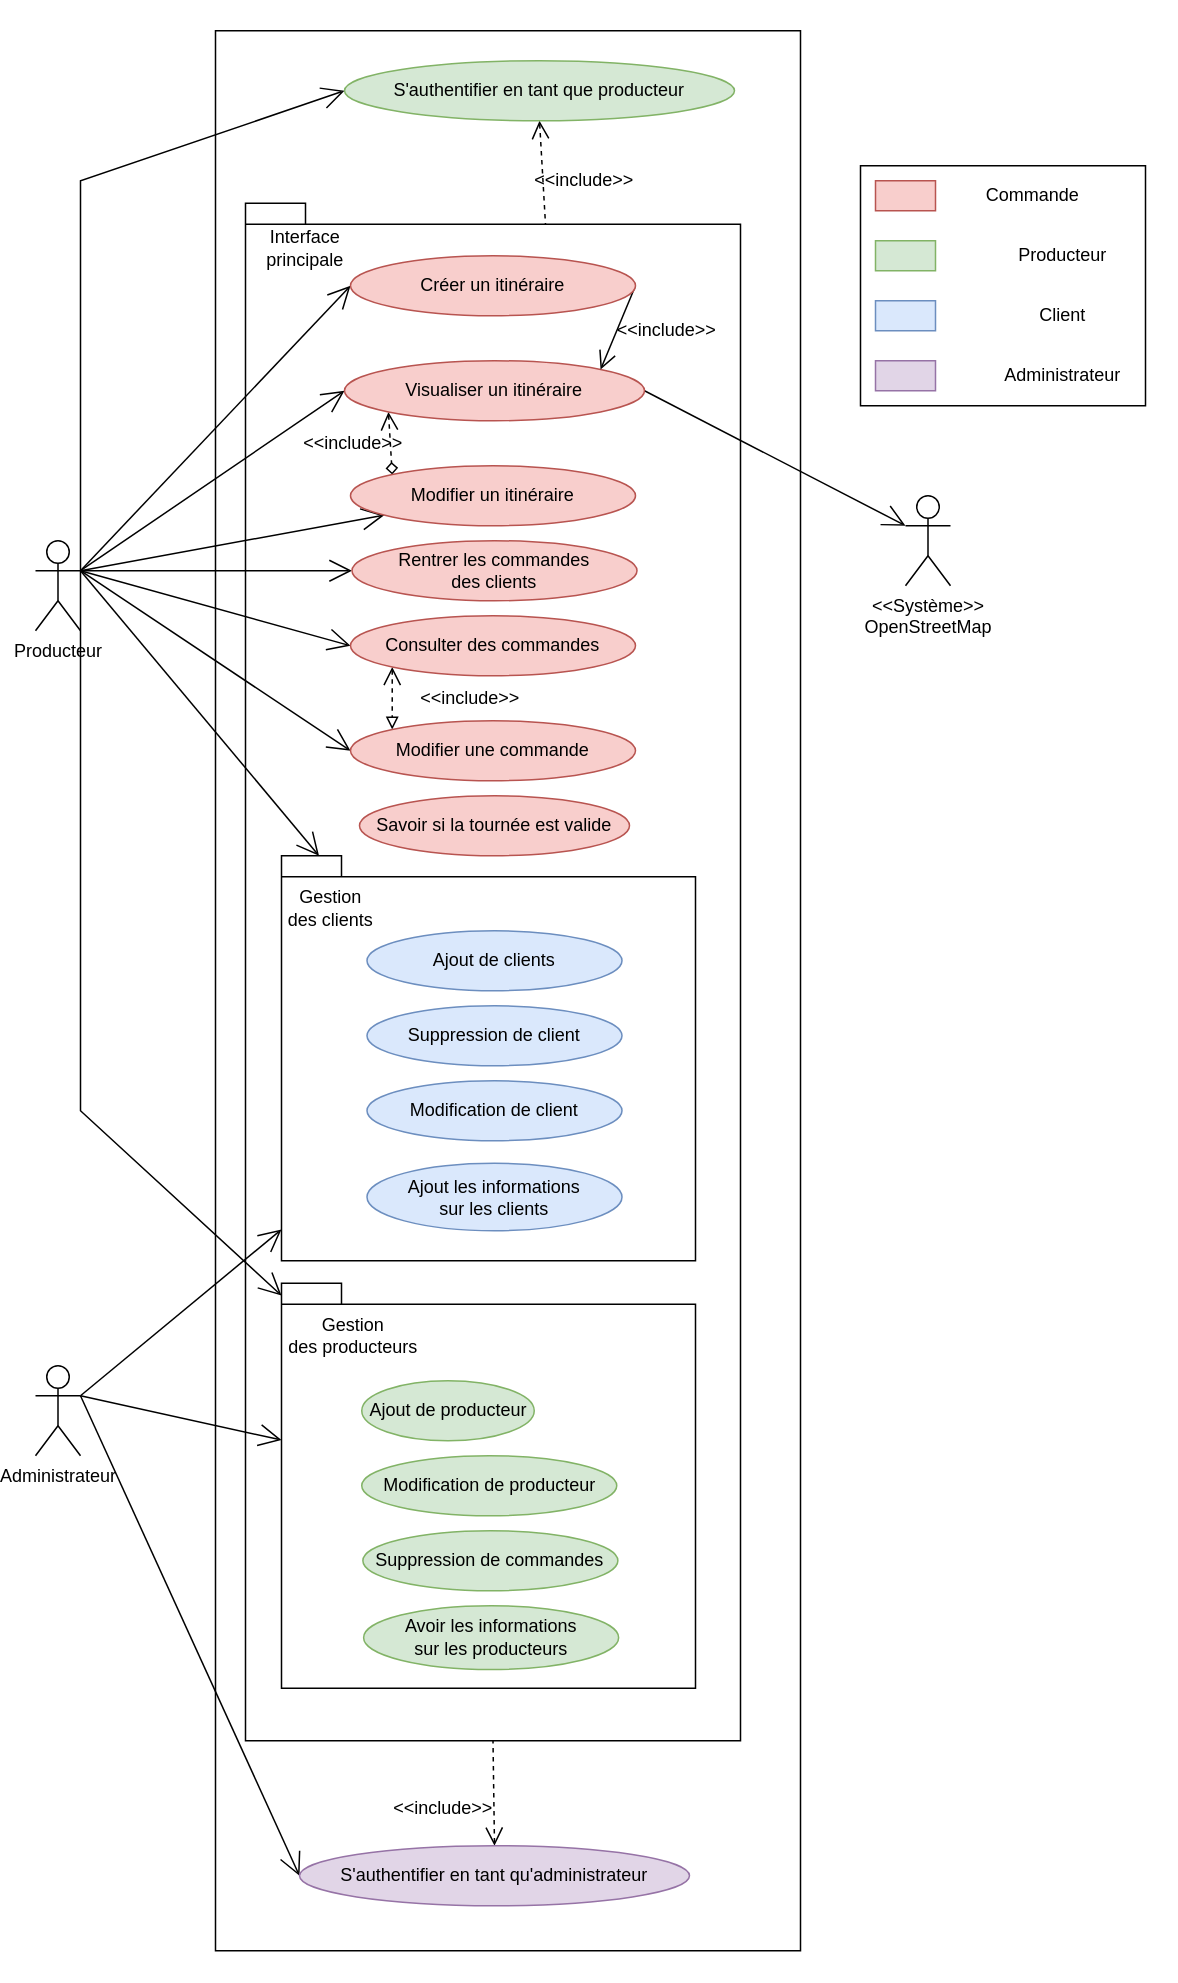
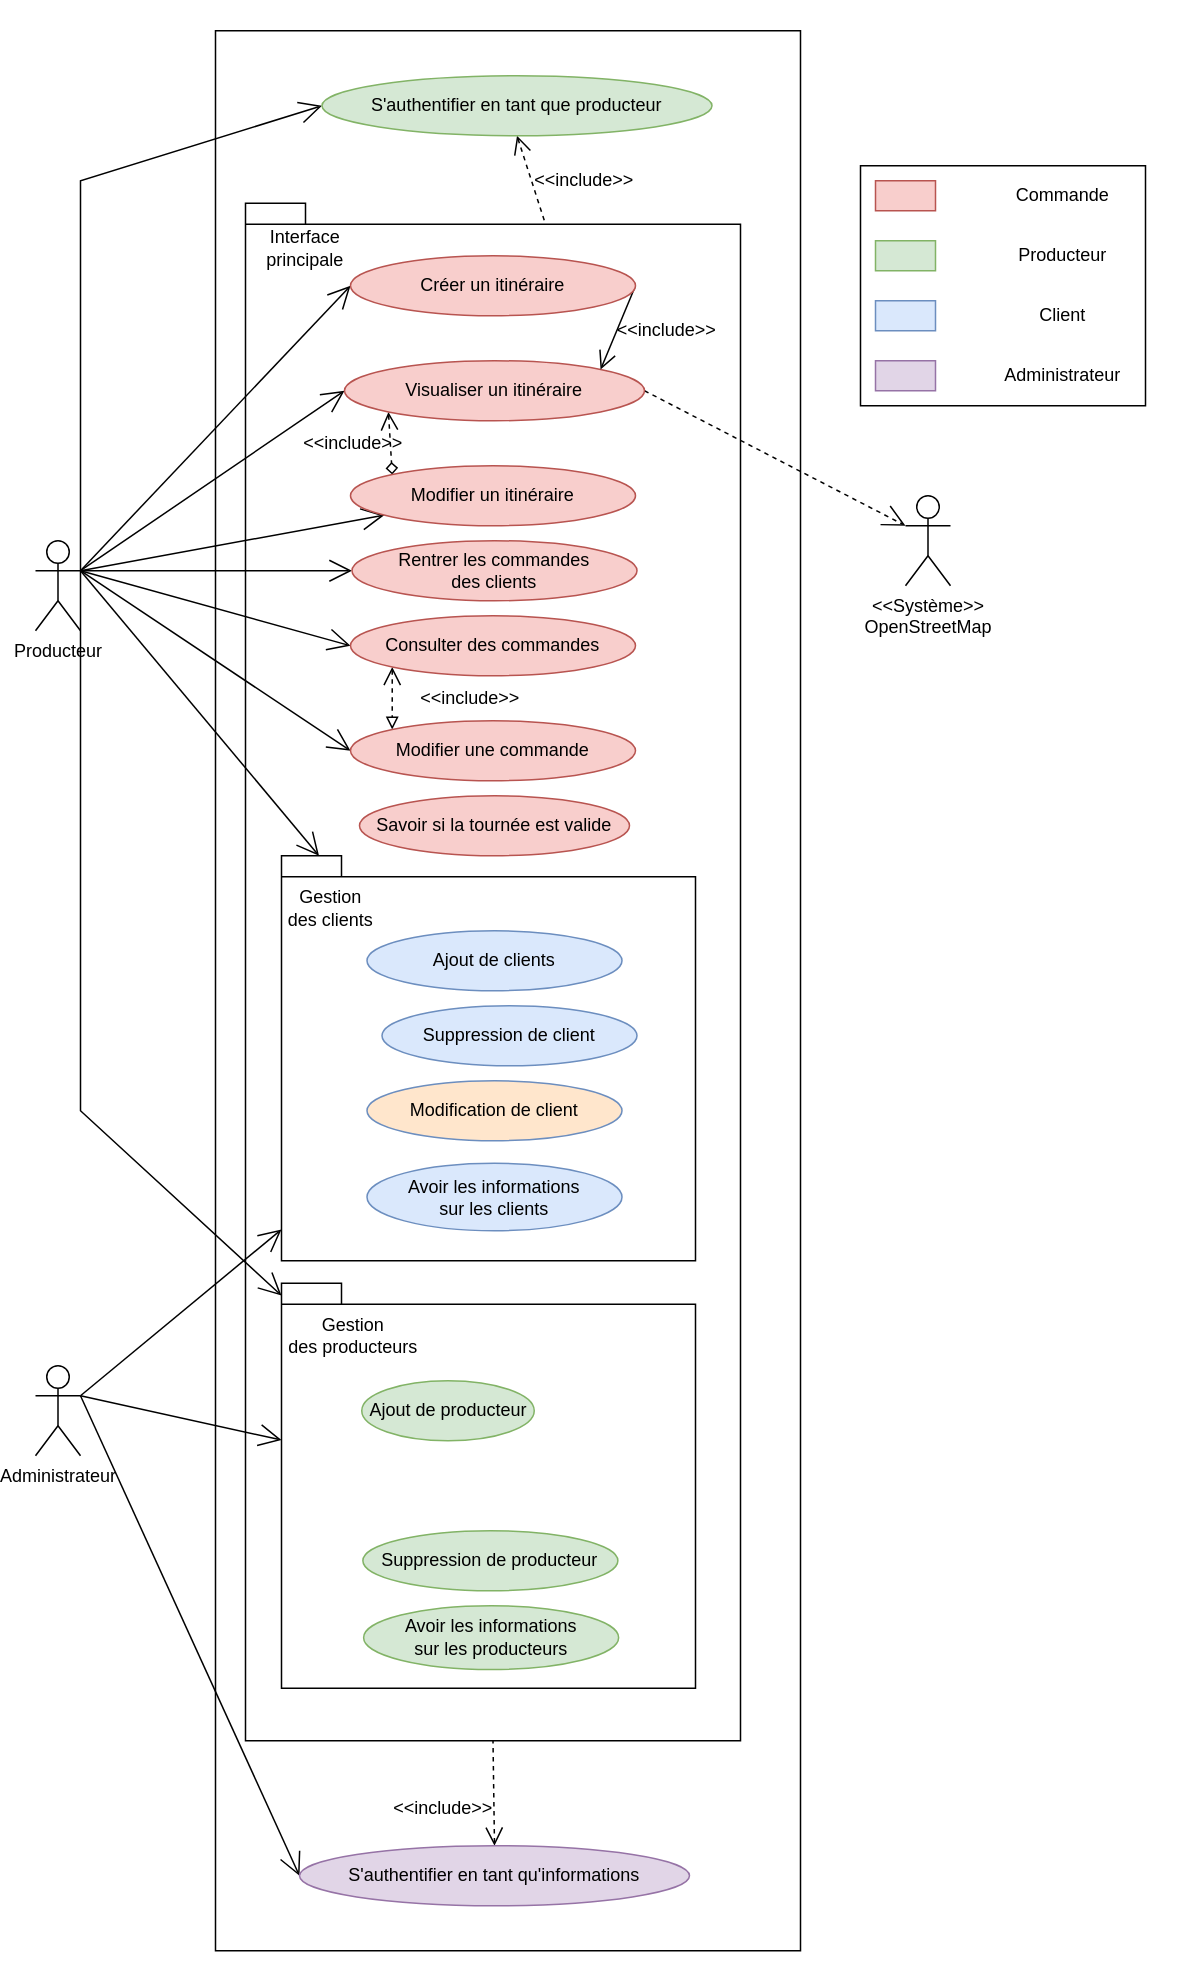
node "S'authentifier en tant que producteur": moved (539, 91) -> (517, 106)
node "Commande": moved (1033, 196) -> (1063, 196)
edge "Visualiser un itinéraire" -> "<<Système>> OpenStreetMap": style solid -> dashed
node "Suppression de client": moved (494, 1036) -> (509, 1036)
node "Modification de client": fillcolor #dae8fc -> #ffe6cc
node "Ajout les informations sur les clients": label "Ajout les informations sur les clients" -> "Avoir les informations sur les clients"
node "Modification de producteur": removed
node "Suppression de commandes": label "Suppression de commandes" -> "Suppression de producteur"
node "S'authentifier en tant qu'administrateur": label "S'authentifier en tant qu'administrateur" -> "S'authentifier en tant qu'informations"
